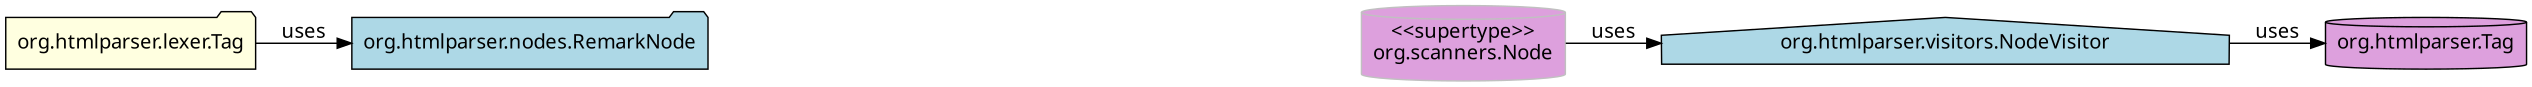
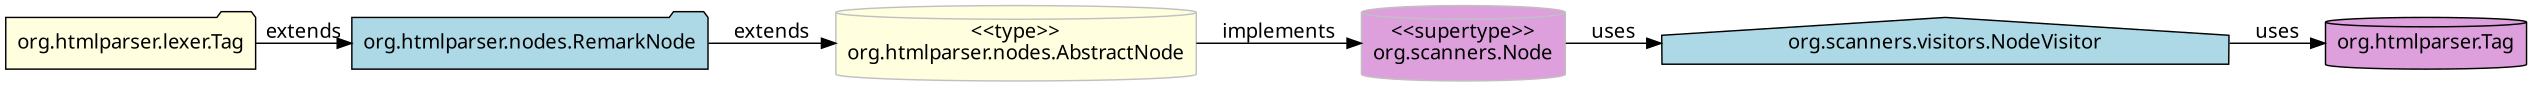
edge "org.htmlparser.lexer.Tag" -> "org.htmlparser.nodes.RemarkNode": label "uses" -> "extends"
node "<<type>> org.htmlparser.nodes.AbstractNode": added
node "org.htmlparser.visitors.NodeVisitor": label "org.htmlparser.visitors.NodeVisitor" -> "org.scanners.visitors.NodeVisitor"
